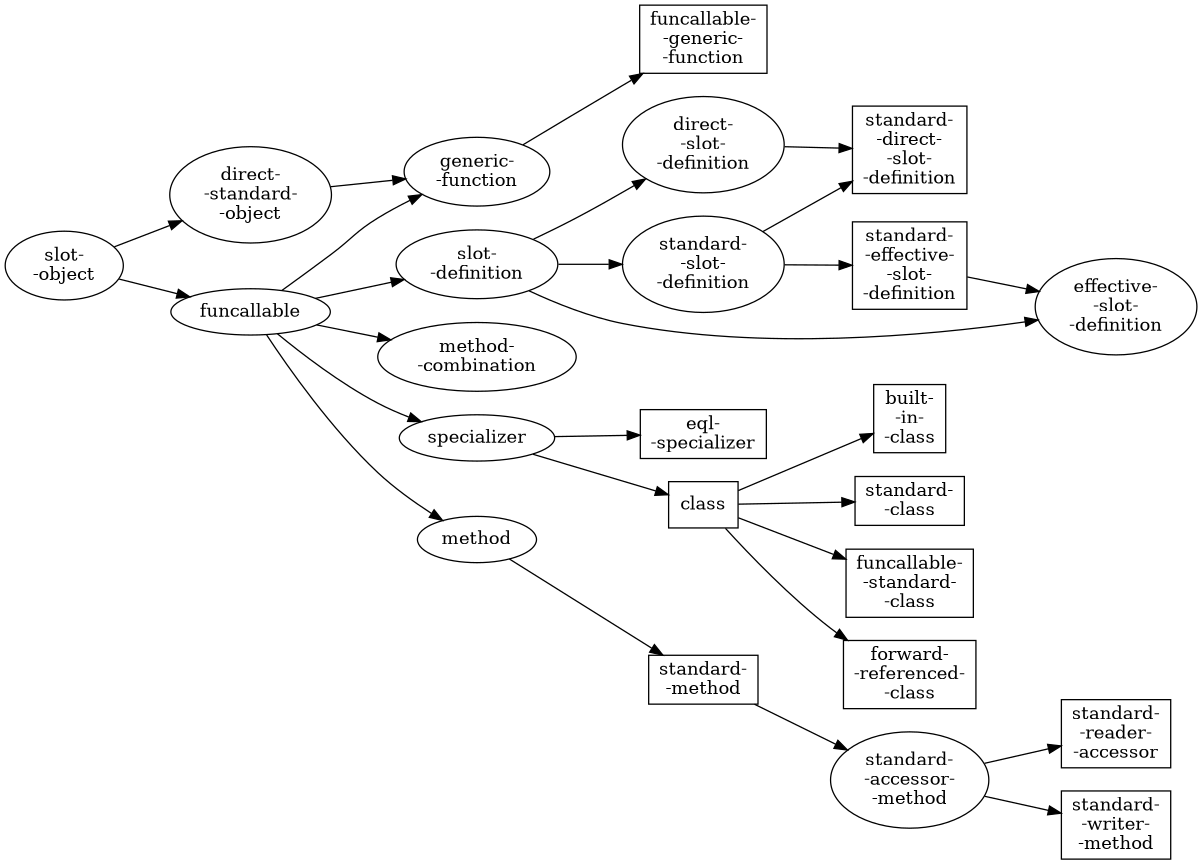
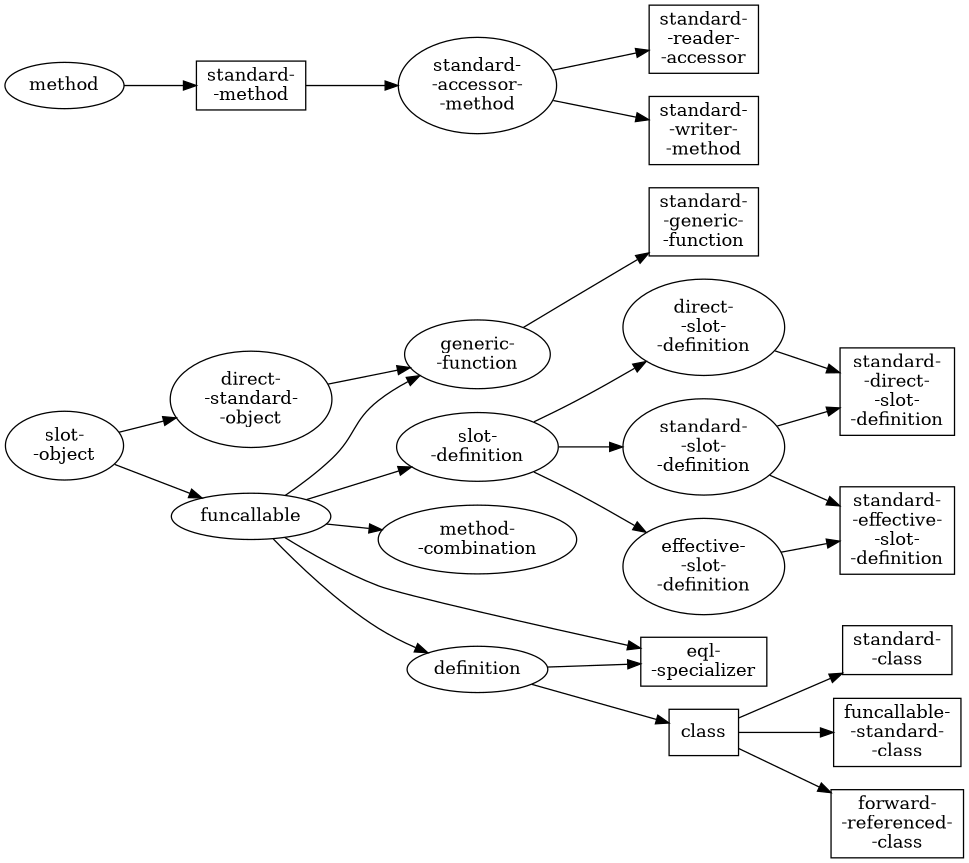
node "funcallable- -generic- -function": label "funcallable- -generic- -function" -> "standard- -generic- -function"
edge "standard- -effective- -slot- -definition" -> "effective- -slot- -definition": reversed
node "built- -in- -class": removed
edge "funcallable" -> "method": now "funcallable" -> "eql- -specializer"
node "specializer": label "specializer" -> "definition"
